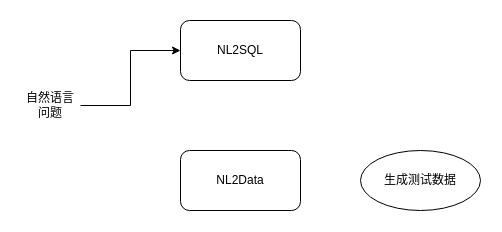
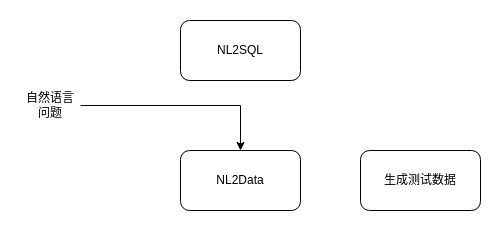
edge "自然语言问题" -> "NL2SQL": now "自然语言问题" -> "NL2Data"
node "生成测试数据": shape ellipse -> rounded rectangle
